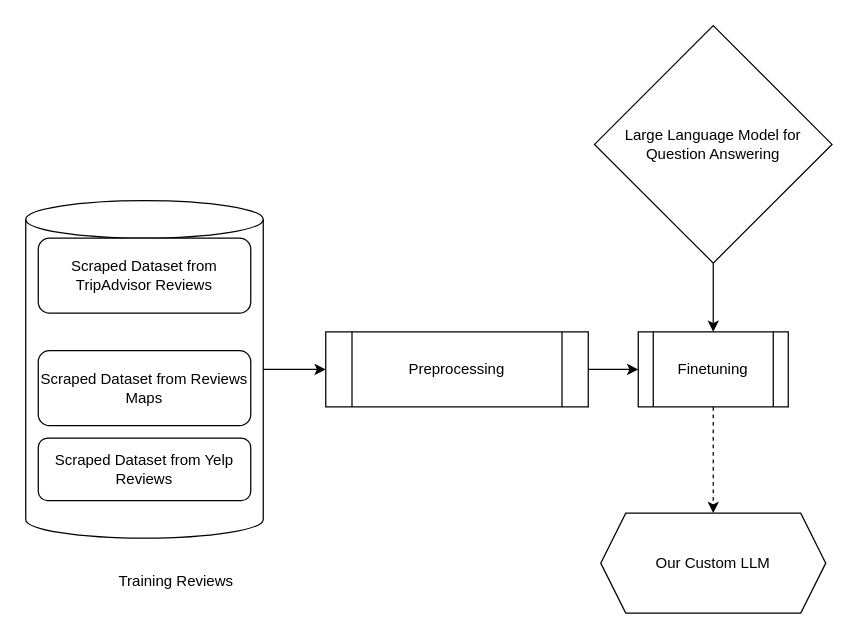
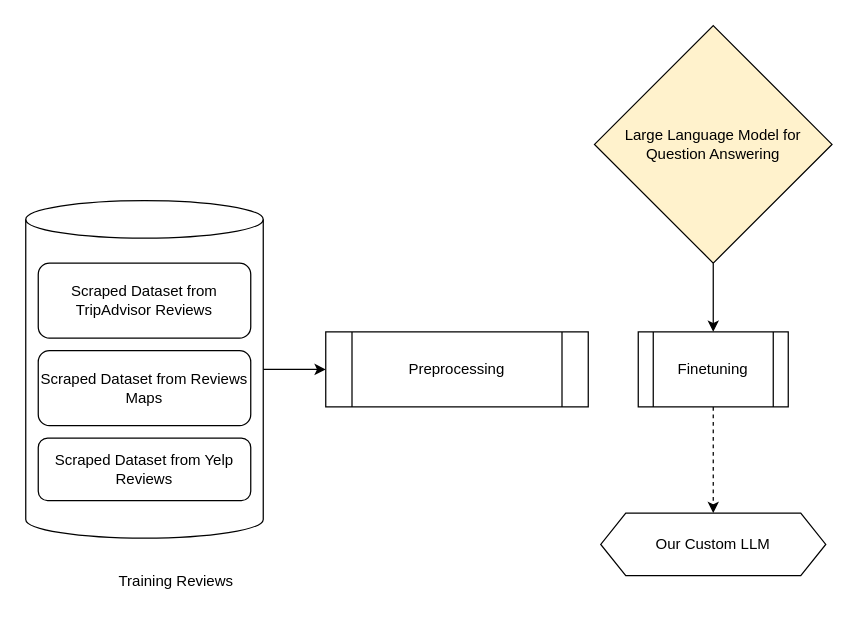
node "Large Language Model for Question Answering": fillcolor #ffffff -> #fff2cc
node "Scraped Dataset from TripAdvisor Reviews": moved (144, 276) -> (144, 301)
edge "Preprocessing" -> "Finetuning": removed
node "Our Custom LLM": size 225x100 -> 225x63
